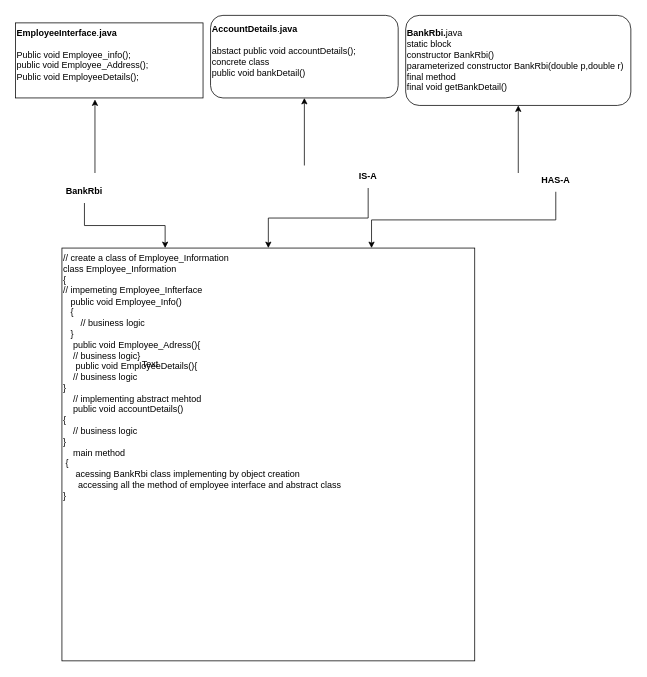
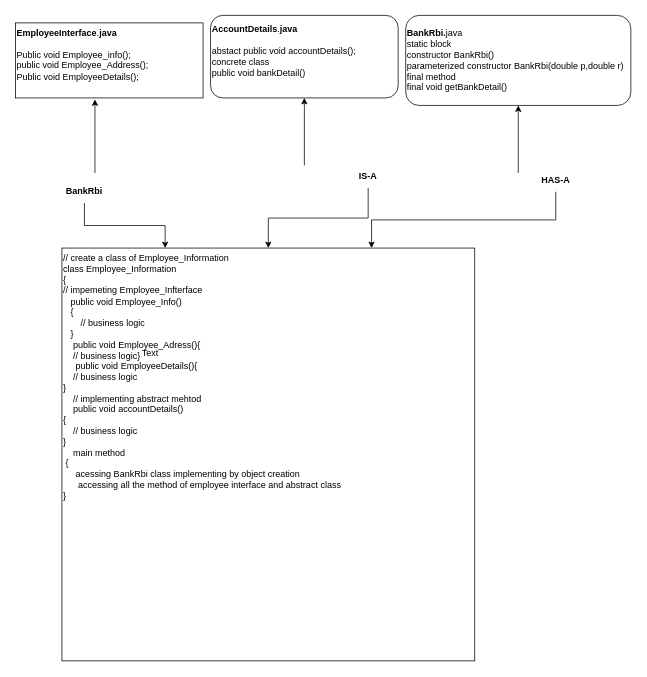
node "Text": moved (150, 364) -> (150, 353)
